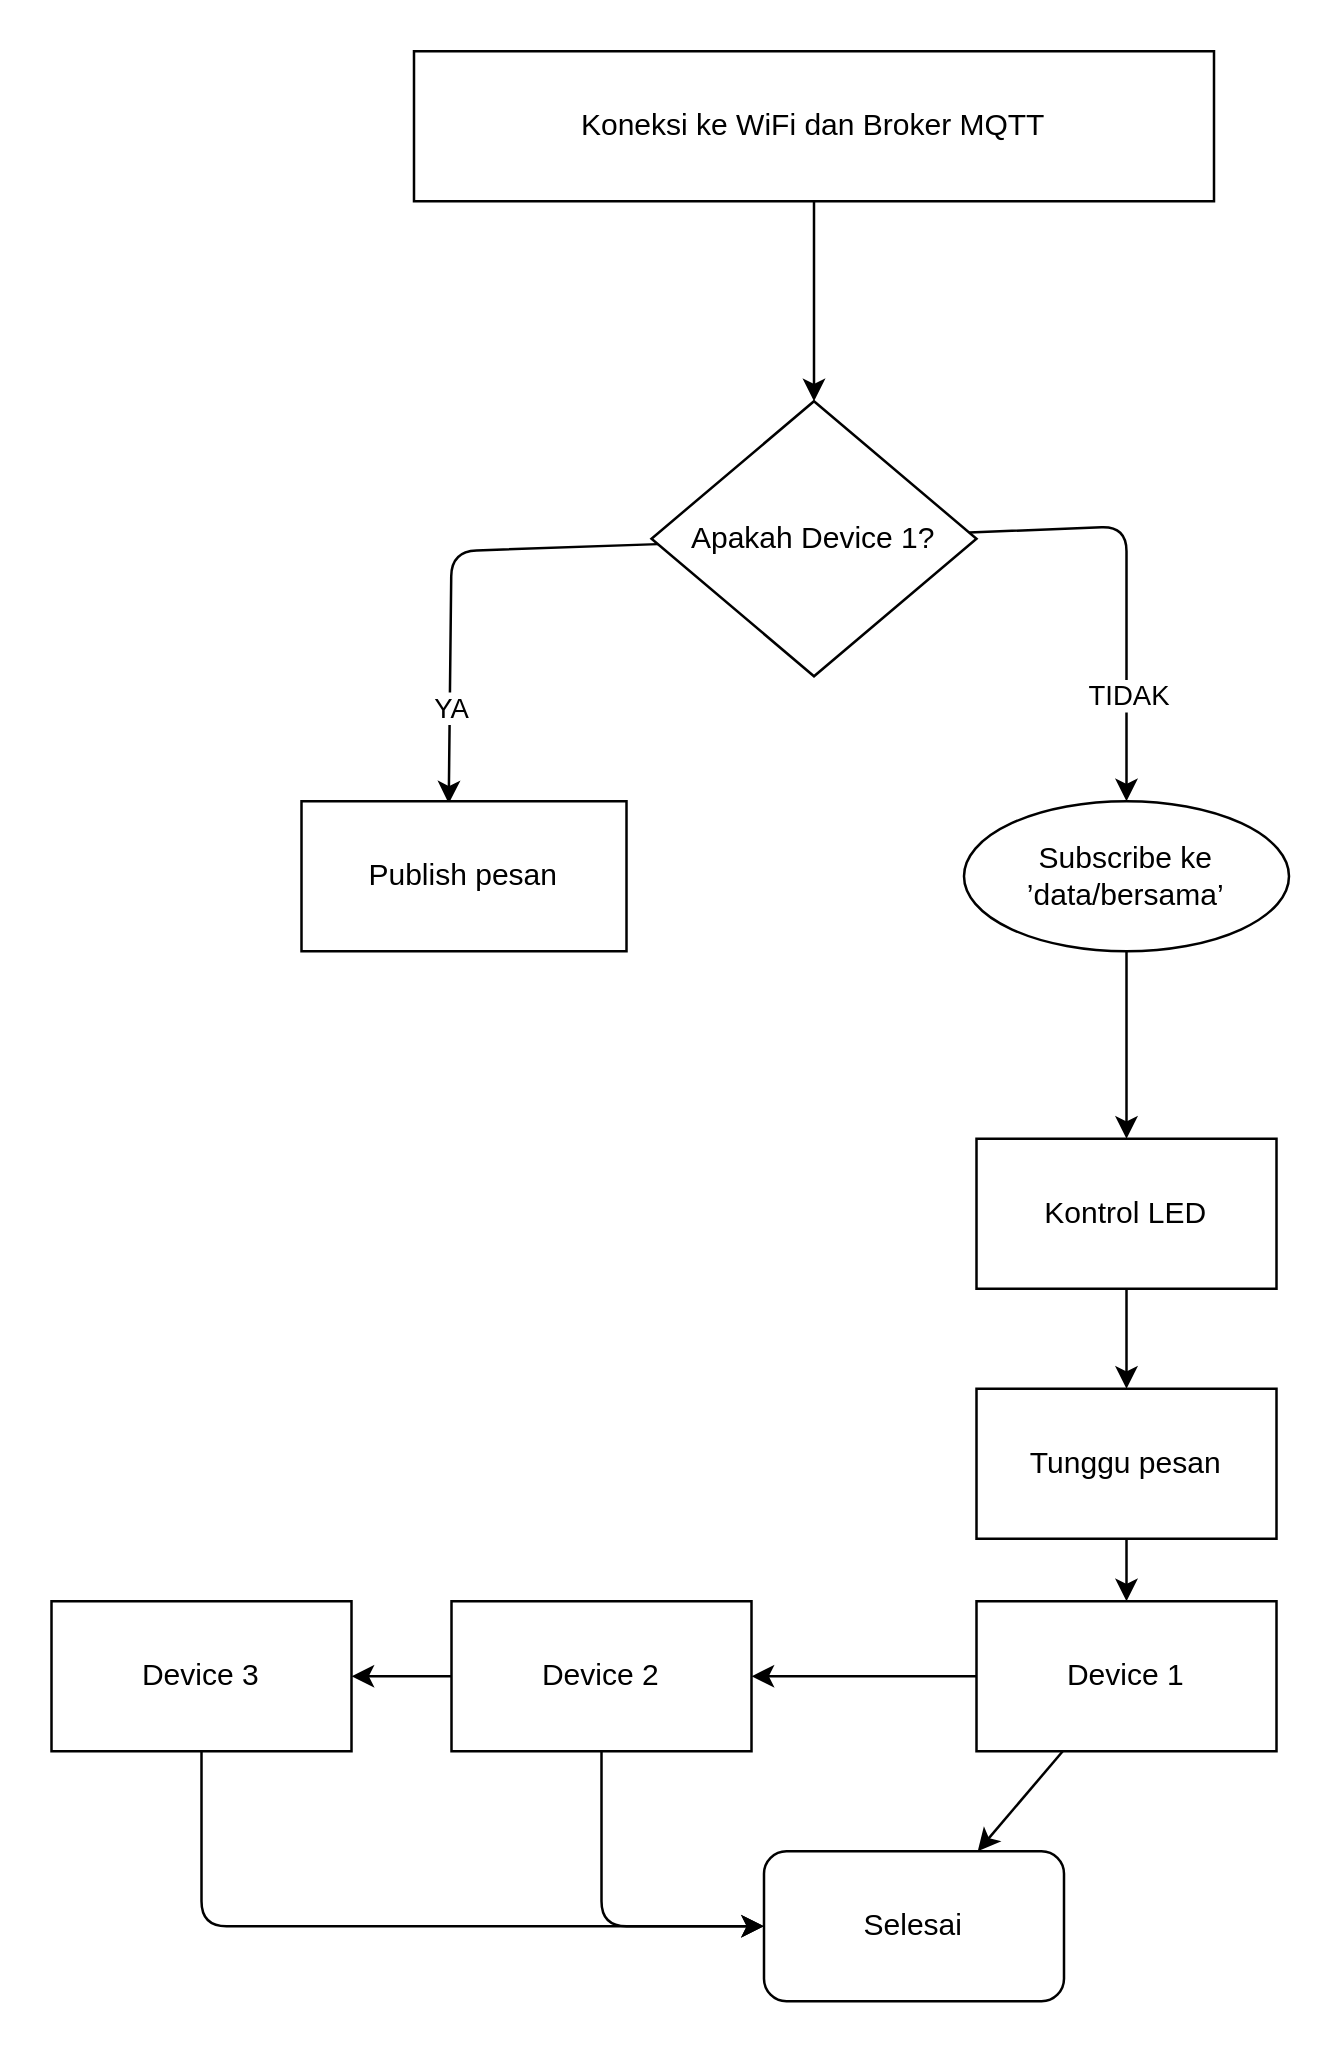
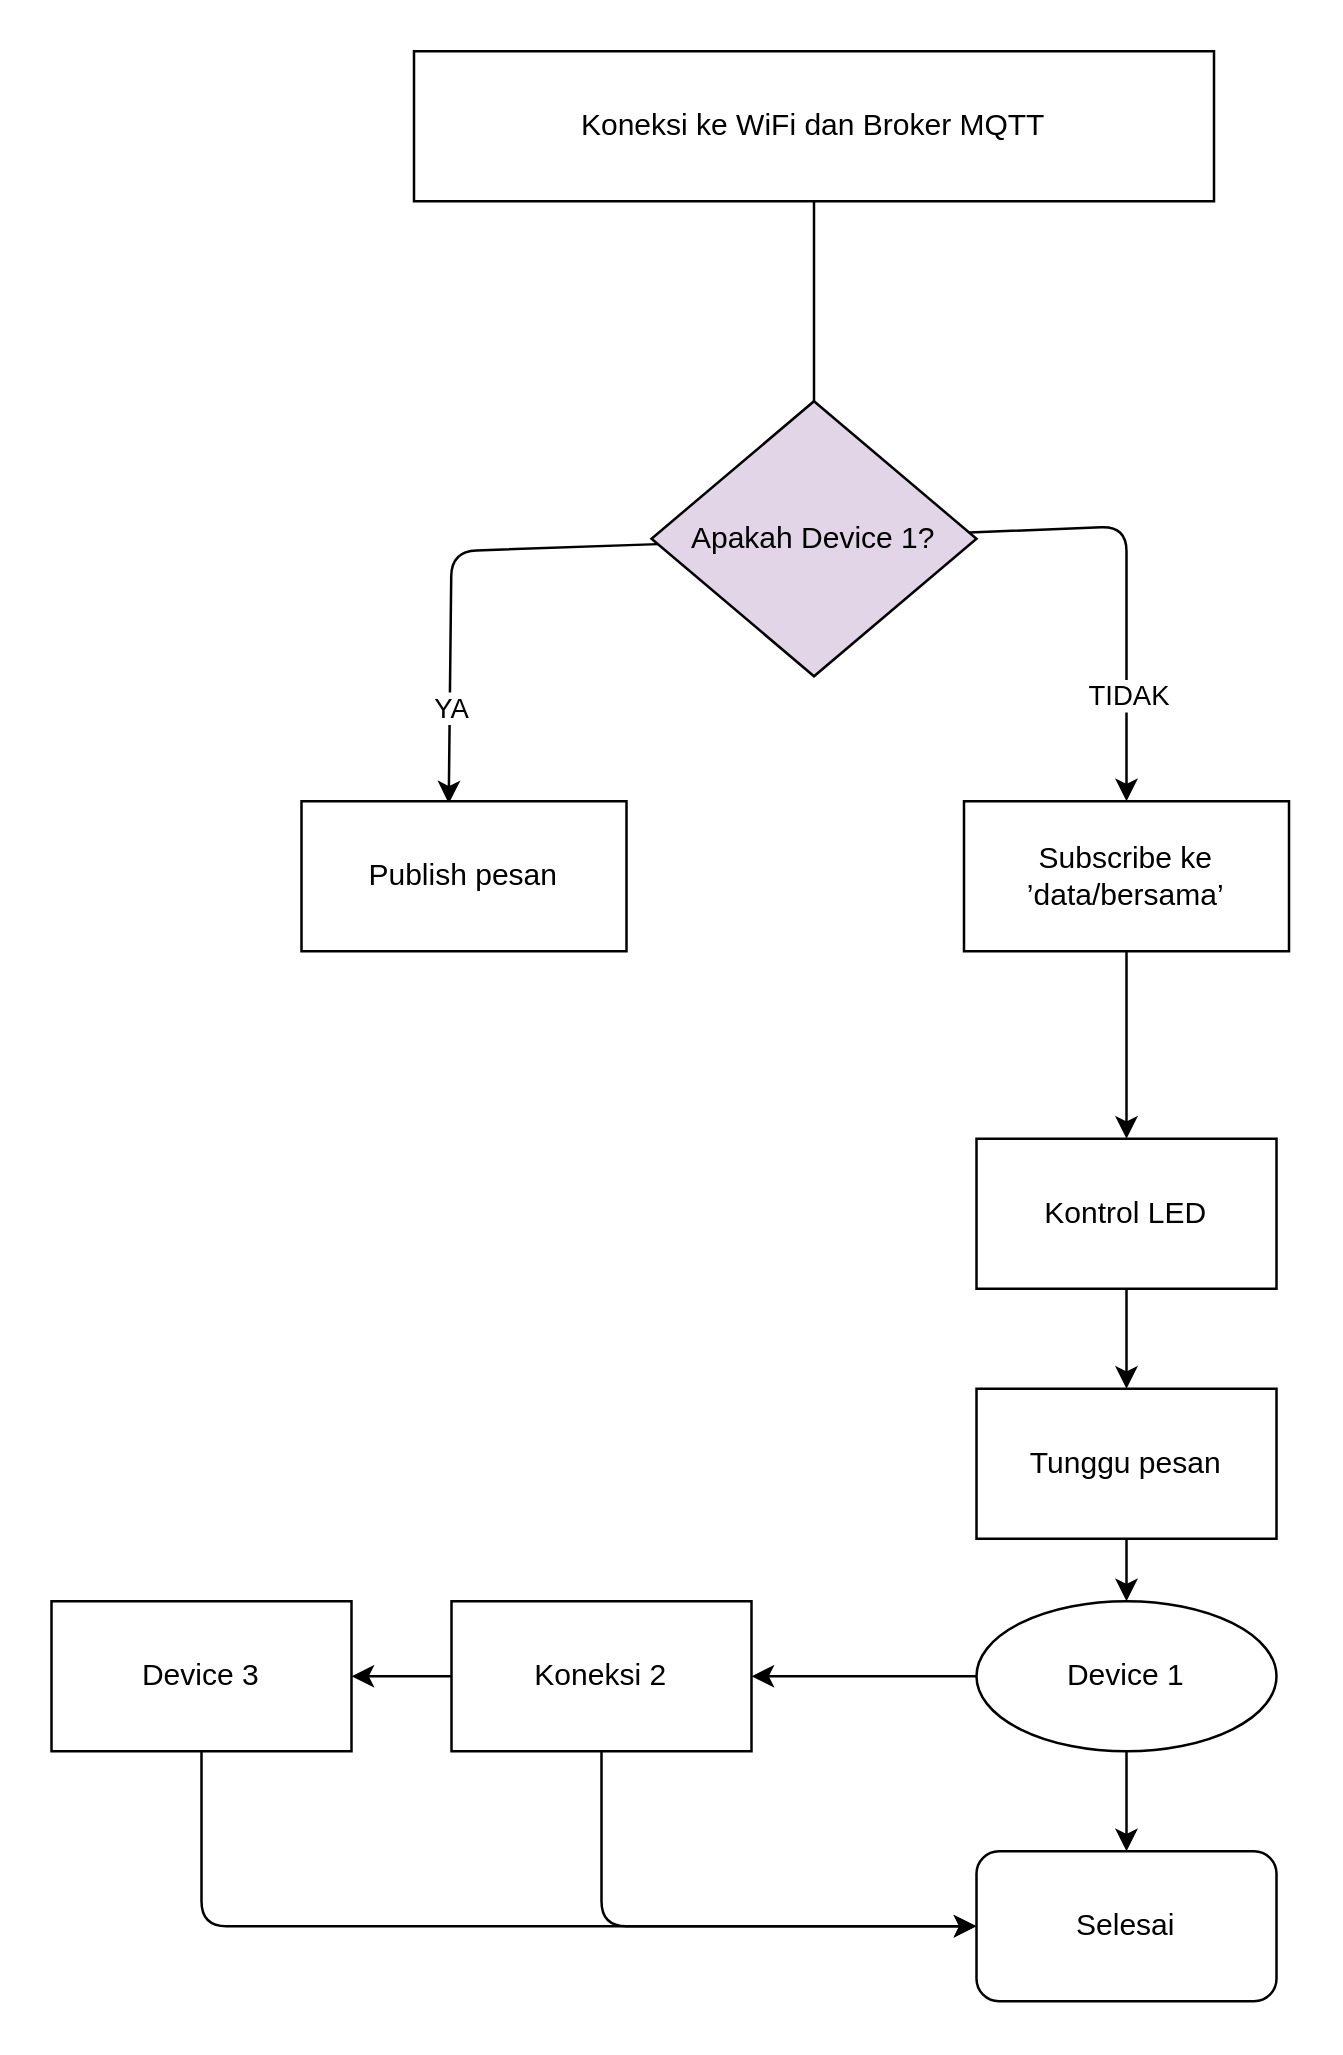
edge "Koneksi ke WiFi dan Broker MQTT" -> "Apakah Device 1?": arrowhead classic -> none
node "Apakah Device 1?": fillcolor #ffffff -> #e1d5e7
node "Subscribe ke ’data/bersama’": shape ellipse -> rectangle
node "Device 2": label "Device 2" -> "Koneksi 2"
node "Device 1": shape rectangle -> ellipse
node "Selesai": moved (914, 1926) -> (1126, 1926)
